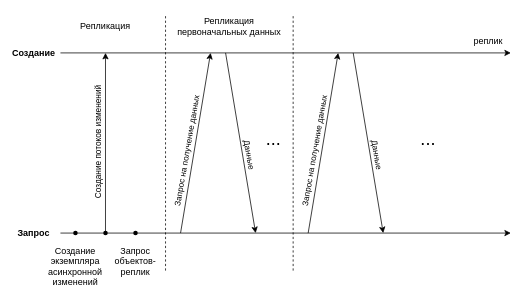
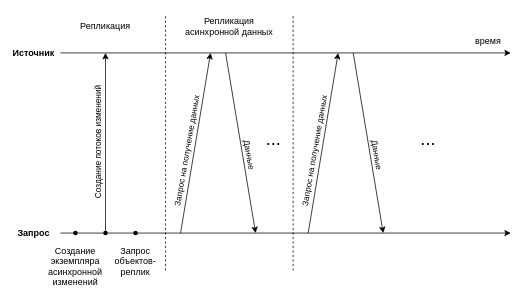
node "Репликация первоначальных данных": label "Репликация первоначальных данных" -> "Репликация асинхронной данных"
node "реплик": label "реплик" -> "время"
node "Создание": label "Создание" -> "Источник"
